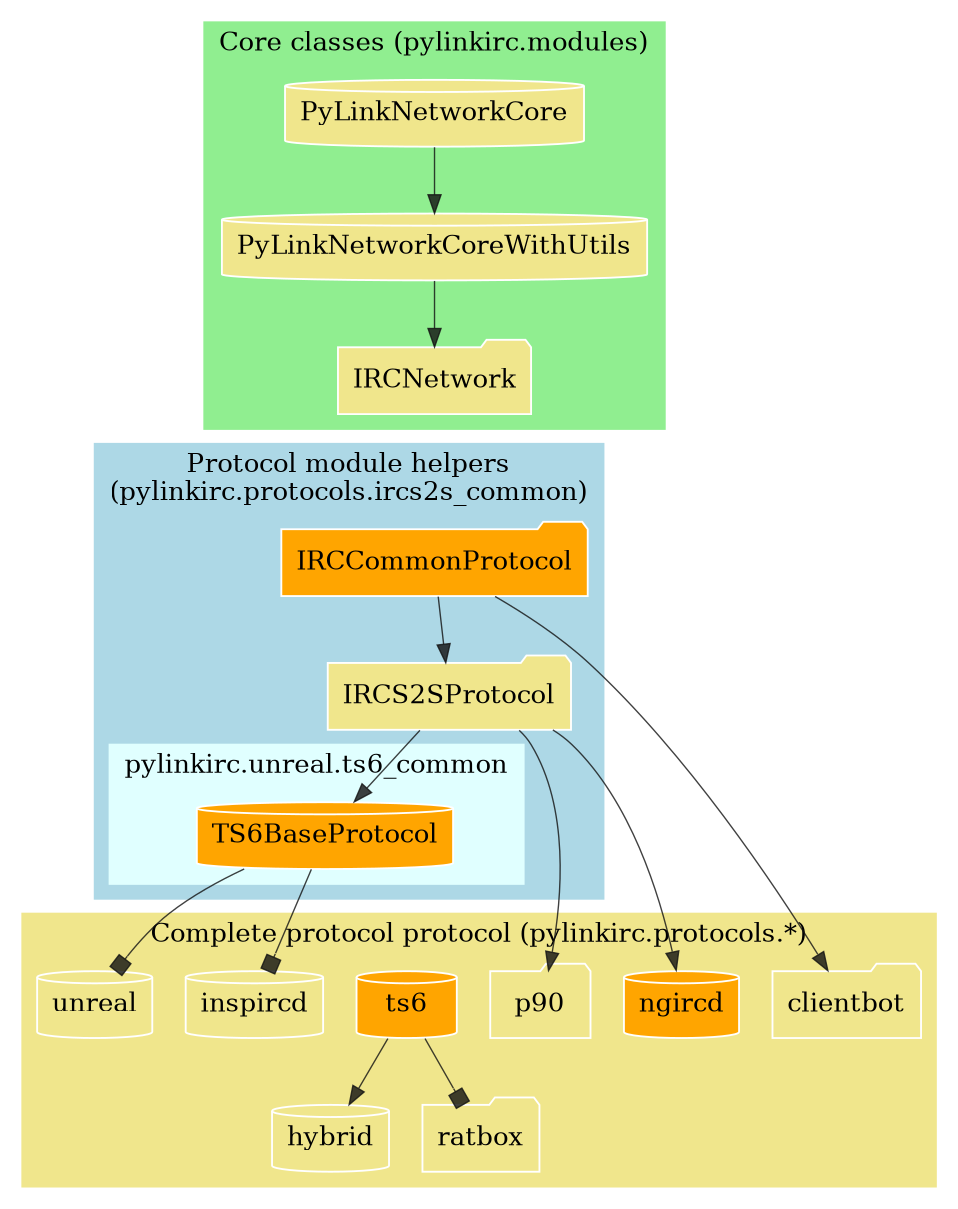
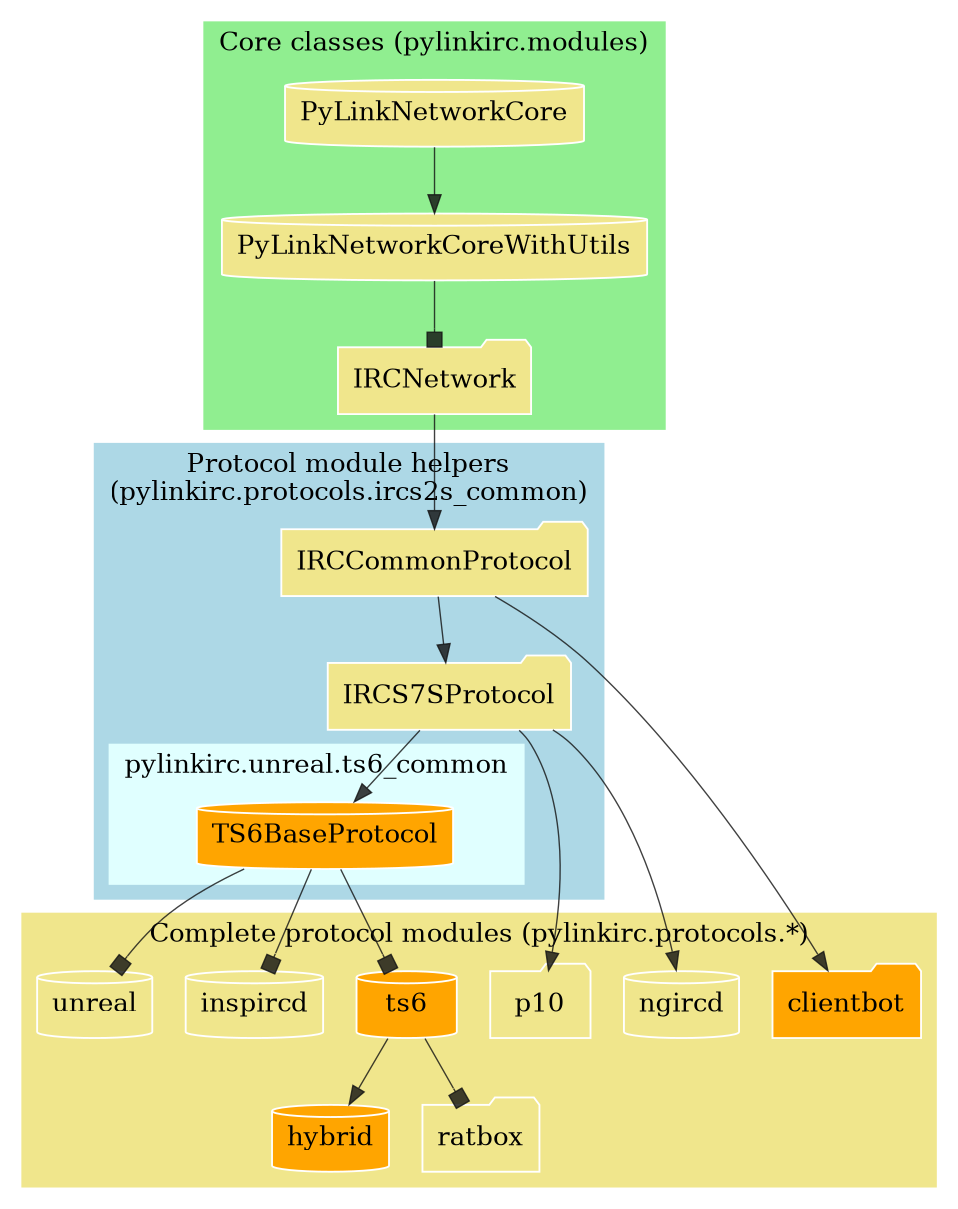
edge "PyLinkNetworkCoreWithUtils" -> "IRCNetwork": arrowhead normal -> box
edge "IRCNetwork" -> "IRCCommonProtocol": added
node "IRCCommonProtocol": fillcolor orange -> khaki
node "IRCS2SProtocol": label "IRCS2SProtocol" -> "IRCS7SProtocol"
edge "TS6BaseProtocol" -> "ts6": added
cluster "Complete protocol protocol (pylinkirc.protocols.*)": label "Complete protocol protocol (pylinkirc.protocols.*)" -> "Complete protocol modules (pylinkirc.protocols.*)"
node "p90": label "p90" -> "p10"
node "ngircd": fillcolor orange -> khaki
node "clientbot": fillcolor khaki -> orange
node "hybrid": fillcolor khaki -> orange
